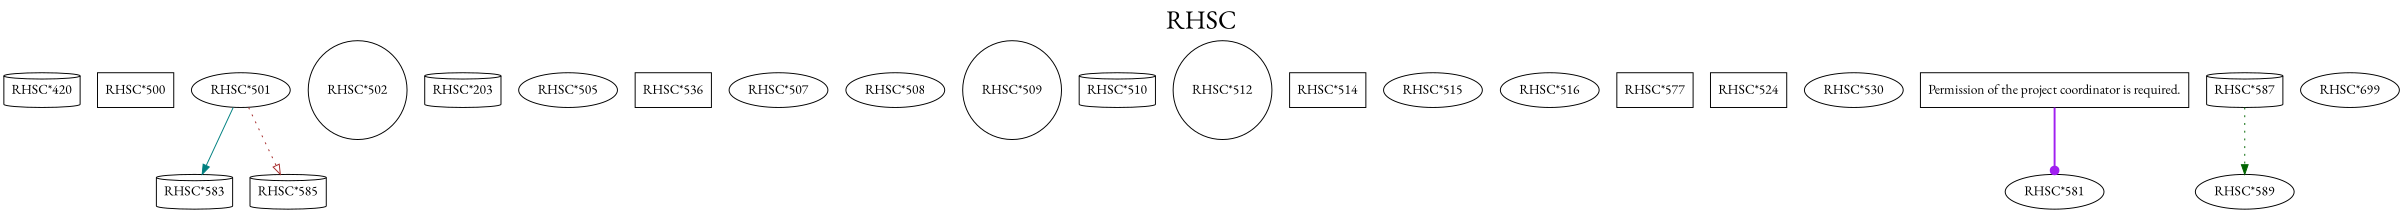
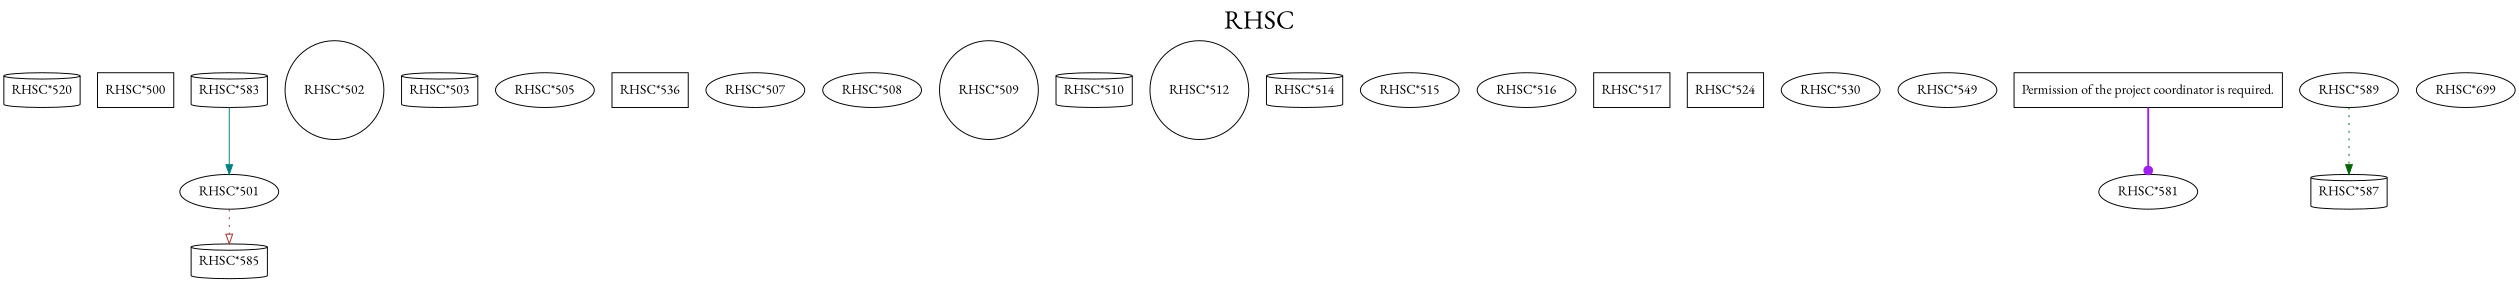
node "RHSC*420": label "RHSC*420" -> "RHSC*520"
node "RHSC*203": label "RHSC*203" -> "RHSC*503"
node "RHSC*514": shape box -> cylinder
node "RHSC*577": label "RHSC*577" -> "RHSC*517"
node "RHSC*549": added
edge "RHSC*501" -> "RHSC*583": reversed
edge "RHSC*587" -> "RHSC*589": reversed
